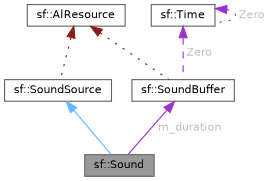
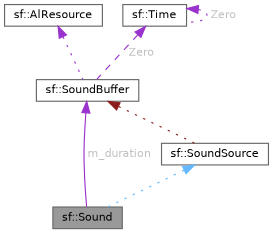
edge "sf::SoundBuffer" -> "sf::AlResource": color firebrick4 -> darkorchid3
edge "sf::SoundSource" -> "sf::AlResource": now "sf::SoundSource" -> "sf::SoundBuffer"
edge "sf::Sound" -> "sf::SoundSource": style solid -> dotted
